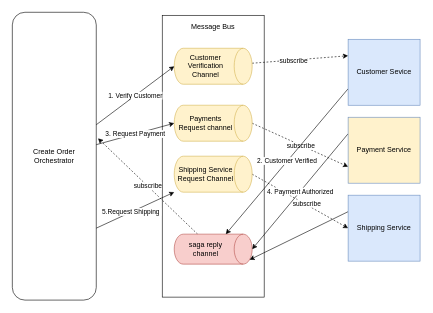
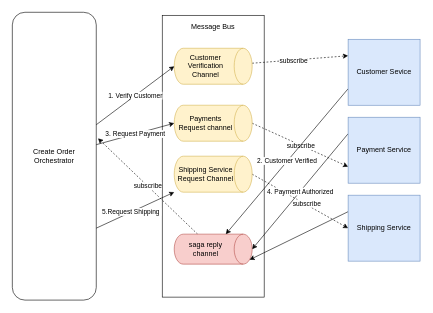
node "Payment Service": fillcolor #fff2cc -> #dae8fc
